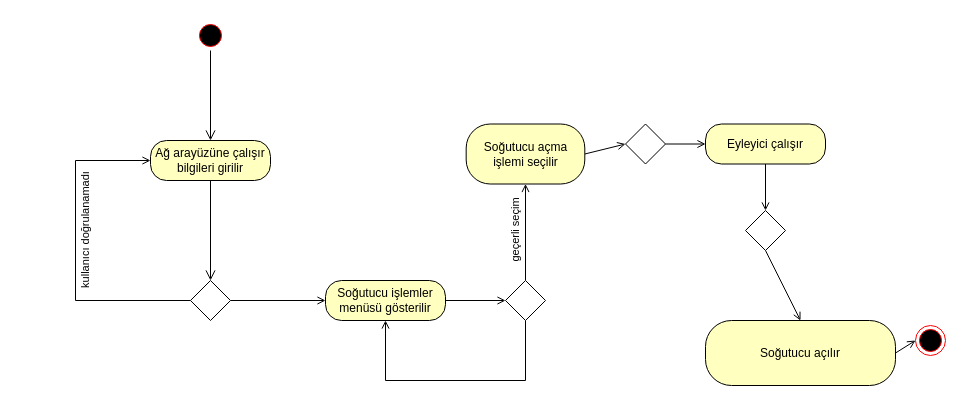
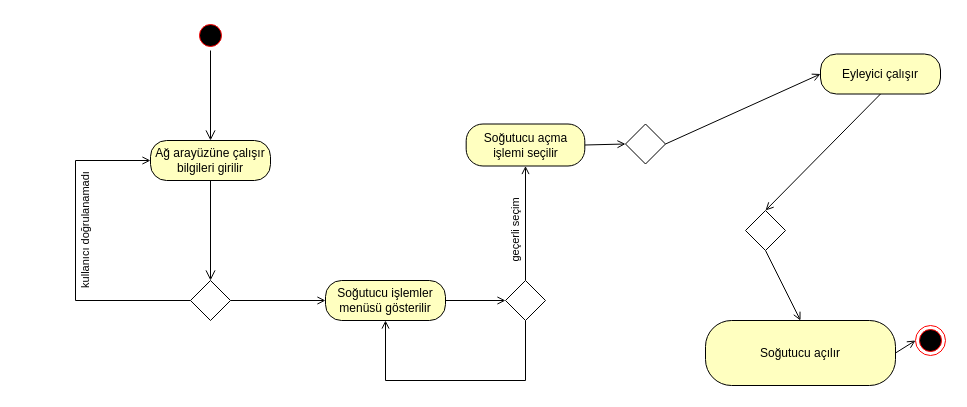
node "Eyleyici çalışır": moved (766, 144) -> (881, 74)
node "Soğutucu açma işlemi seçilir": size 119x60 -> 119x42
